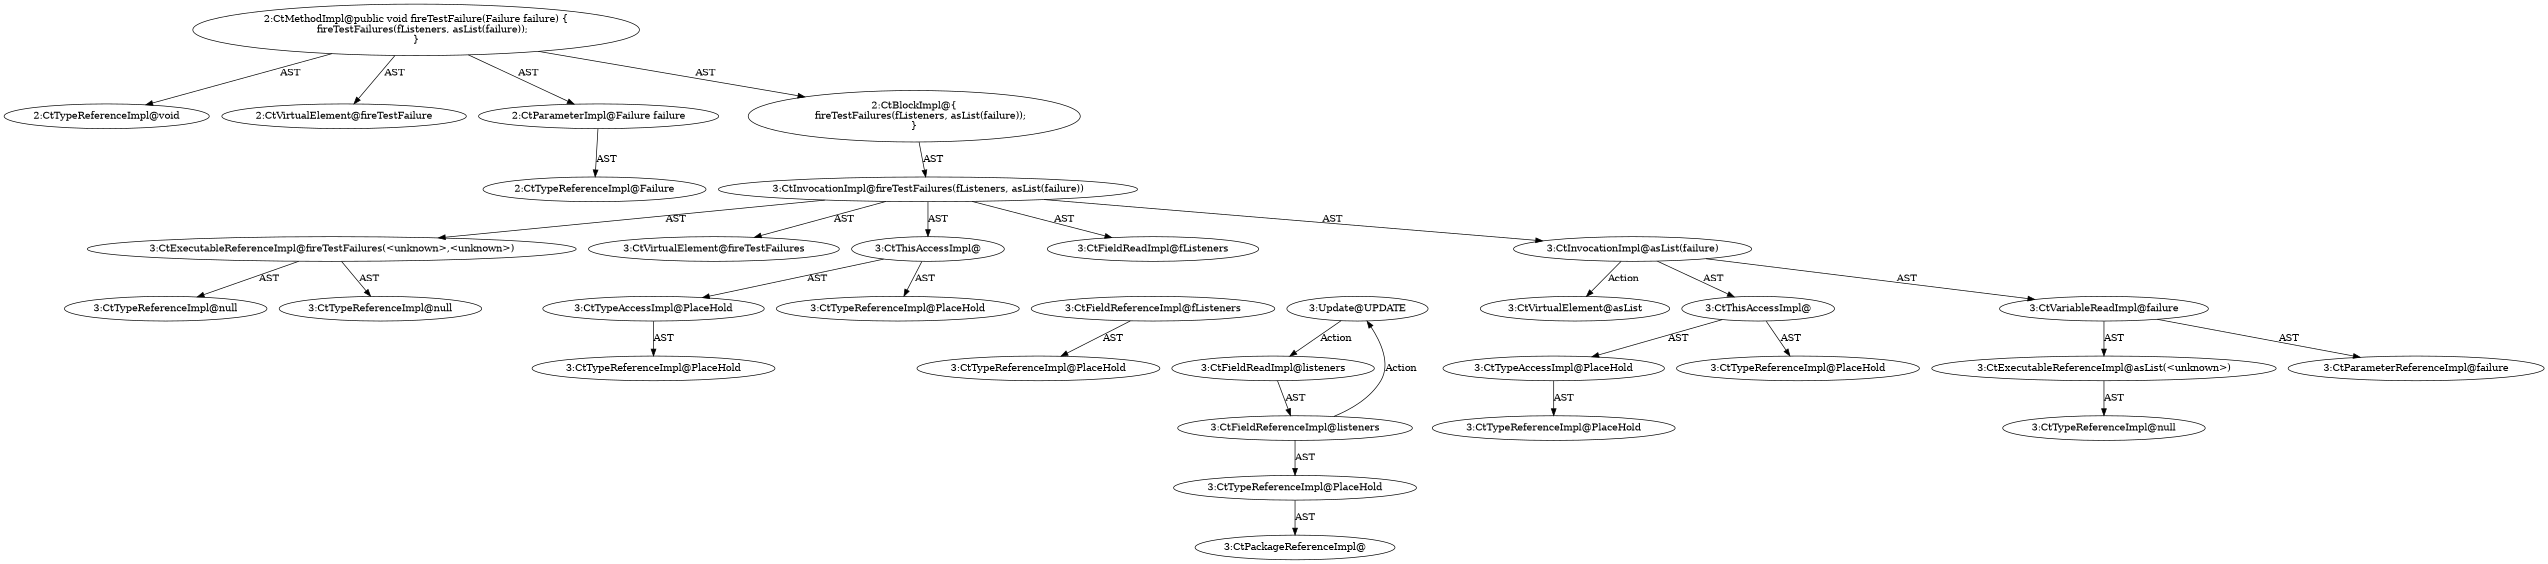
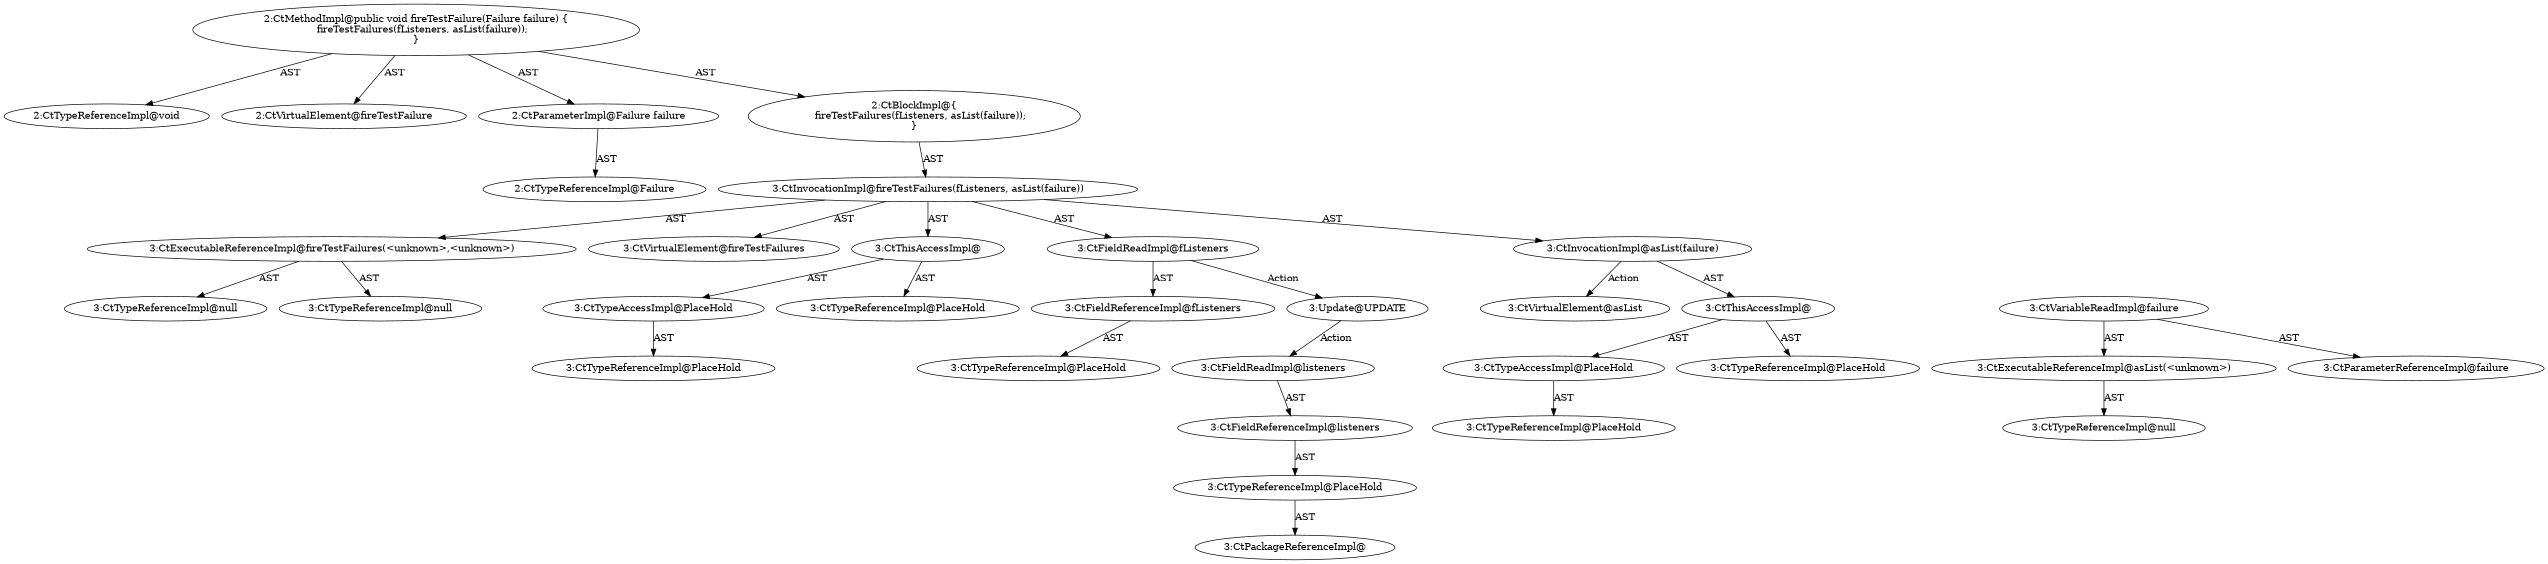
edge "3:CtFieldReadImpl@fListeners" -> "3:CtFieldReferenceImpl@fListeners": added, label "AST"
edge "3:CtInvocationImpl@asList(failure)" -> "3:CtVariableReadImpl@failure": removed, label "AST"
edge "3:CtFieldReferenceImpl@listeners" -> "3:Update@UPDATE": now "3:CtFieldReadImpl@fListeners" -> "3:Update@UPDATE"
